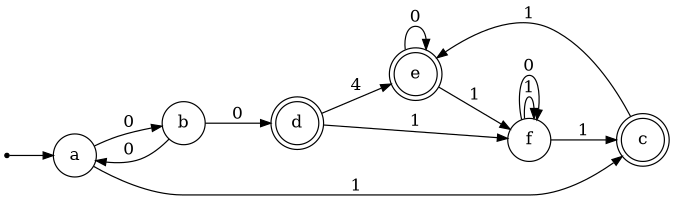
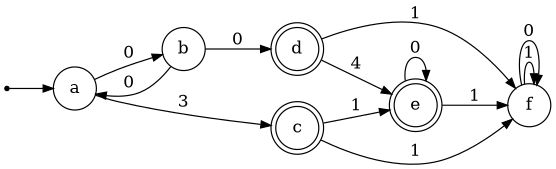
edge "f" -> "c": reversed
edge "a" -> "c": label " 1 " -> " 3 "
